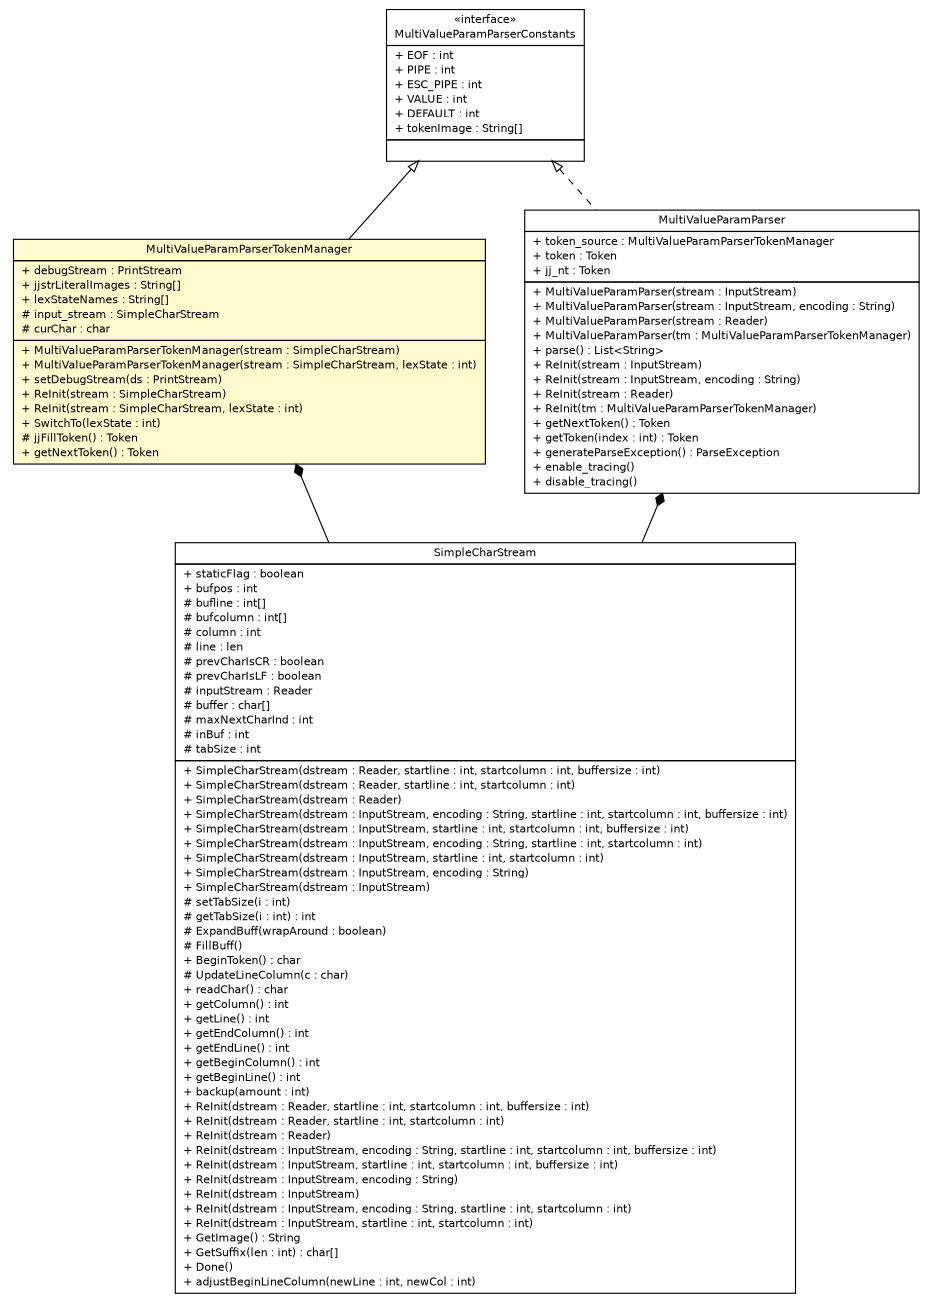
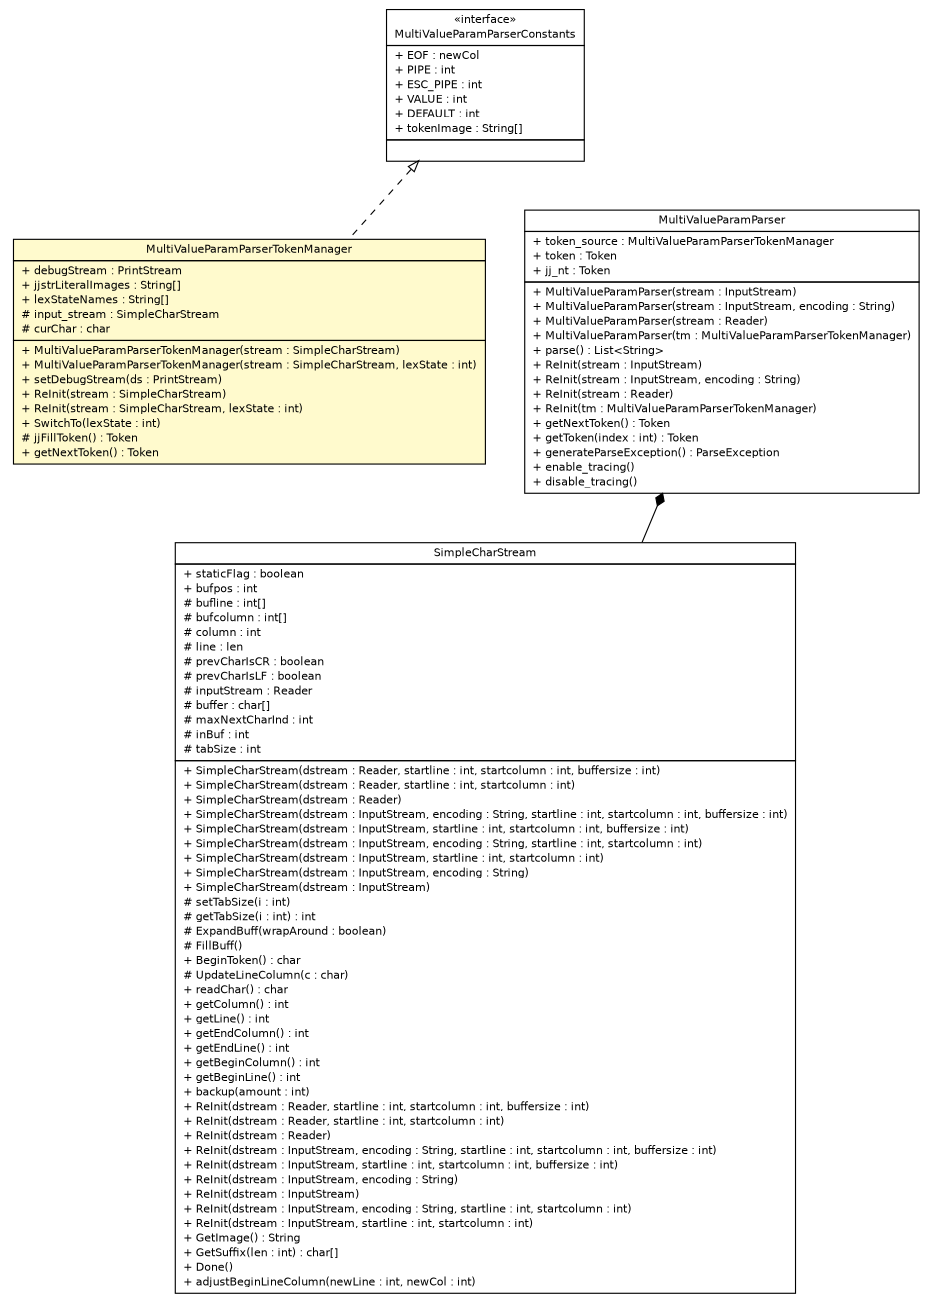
node "MultiValueParamParserConstants": text "+ EOF : int" -> "+ EOF : newCol"
edge "MultiValueParamParser" -> "MultiValueParamParserConstants": removed
edge "MultiValueParamParserTokenManager" -> "MultiValueParamParserConstants": style solid -> dashed
edge "MultiValueParamParserTokenManager" -- "SimpleCharStream": removed
